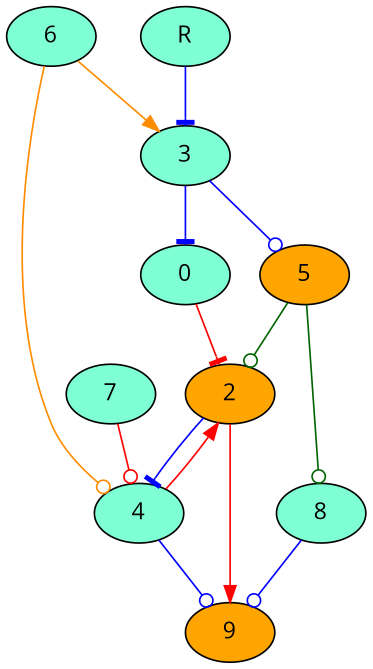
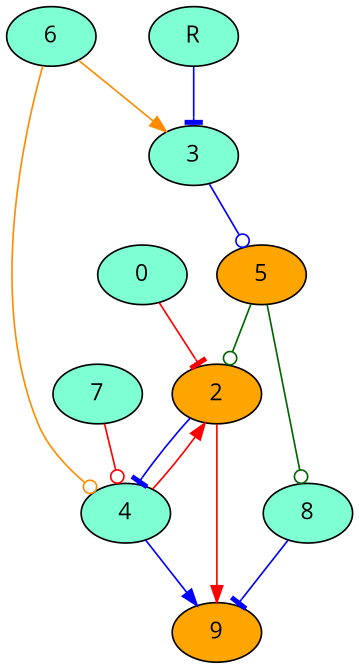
edge "3" -> "0": removed
edge "4" -> "9": arrowhead odot -> normal
edge "8" -> "9": arrowhead odot -> tee
